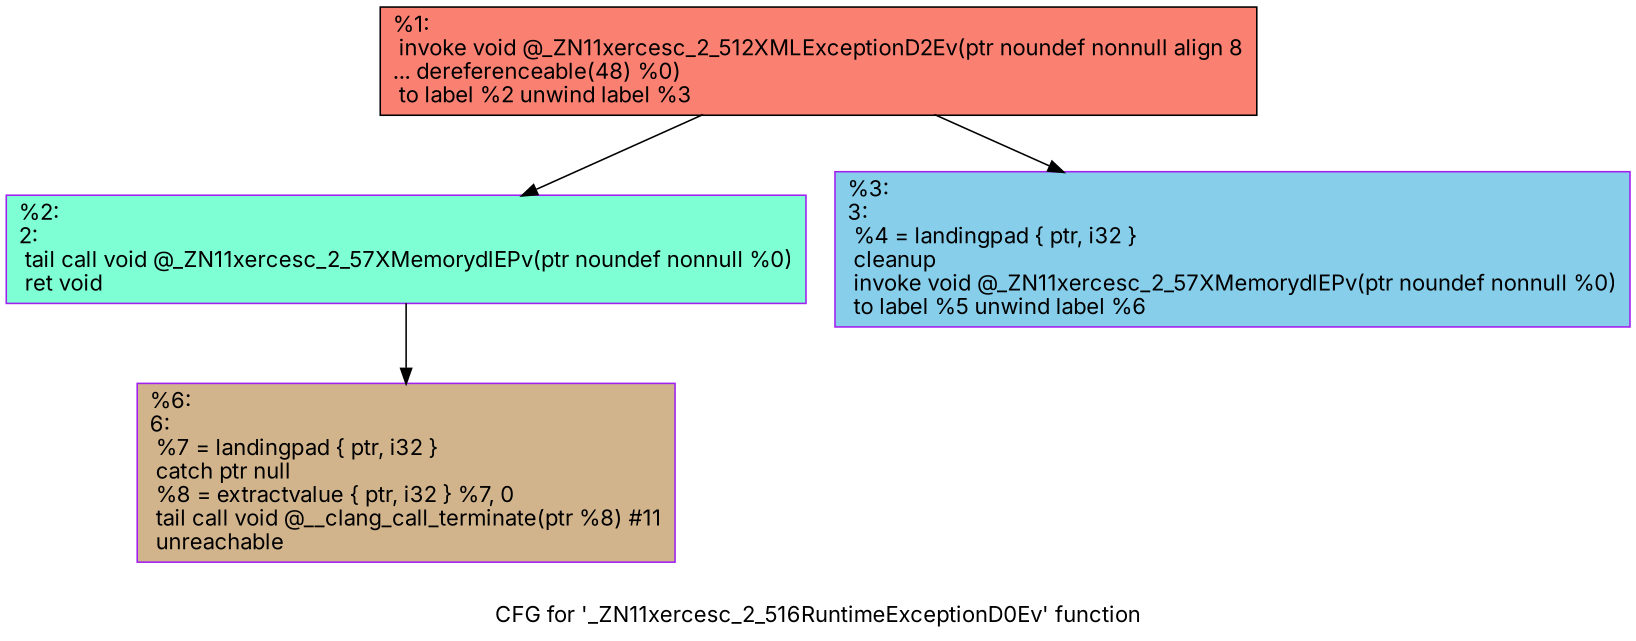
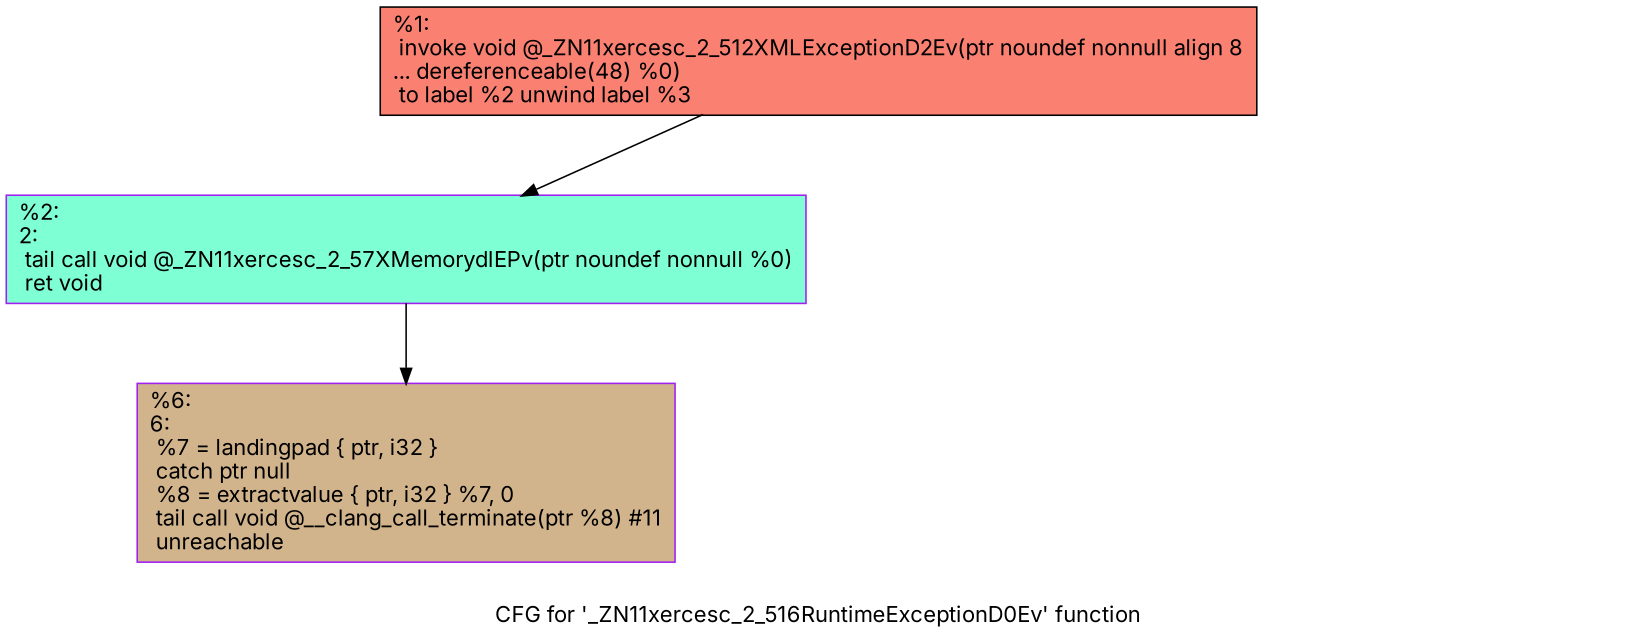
node "%3:": removed
